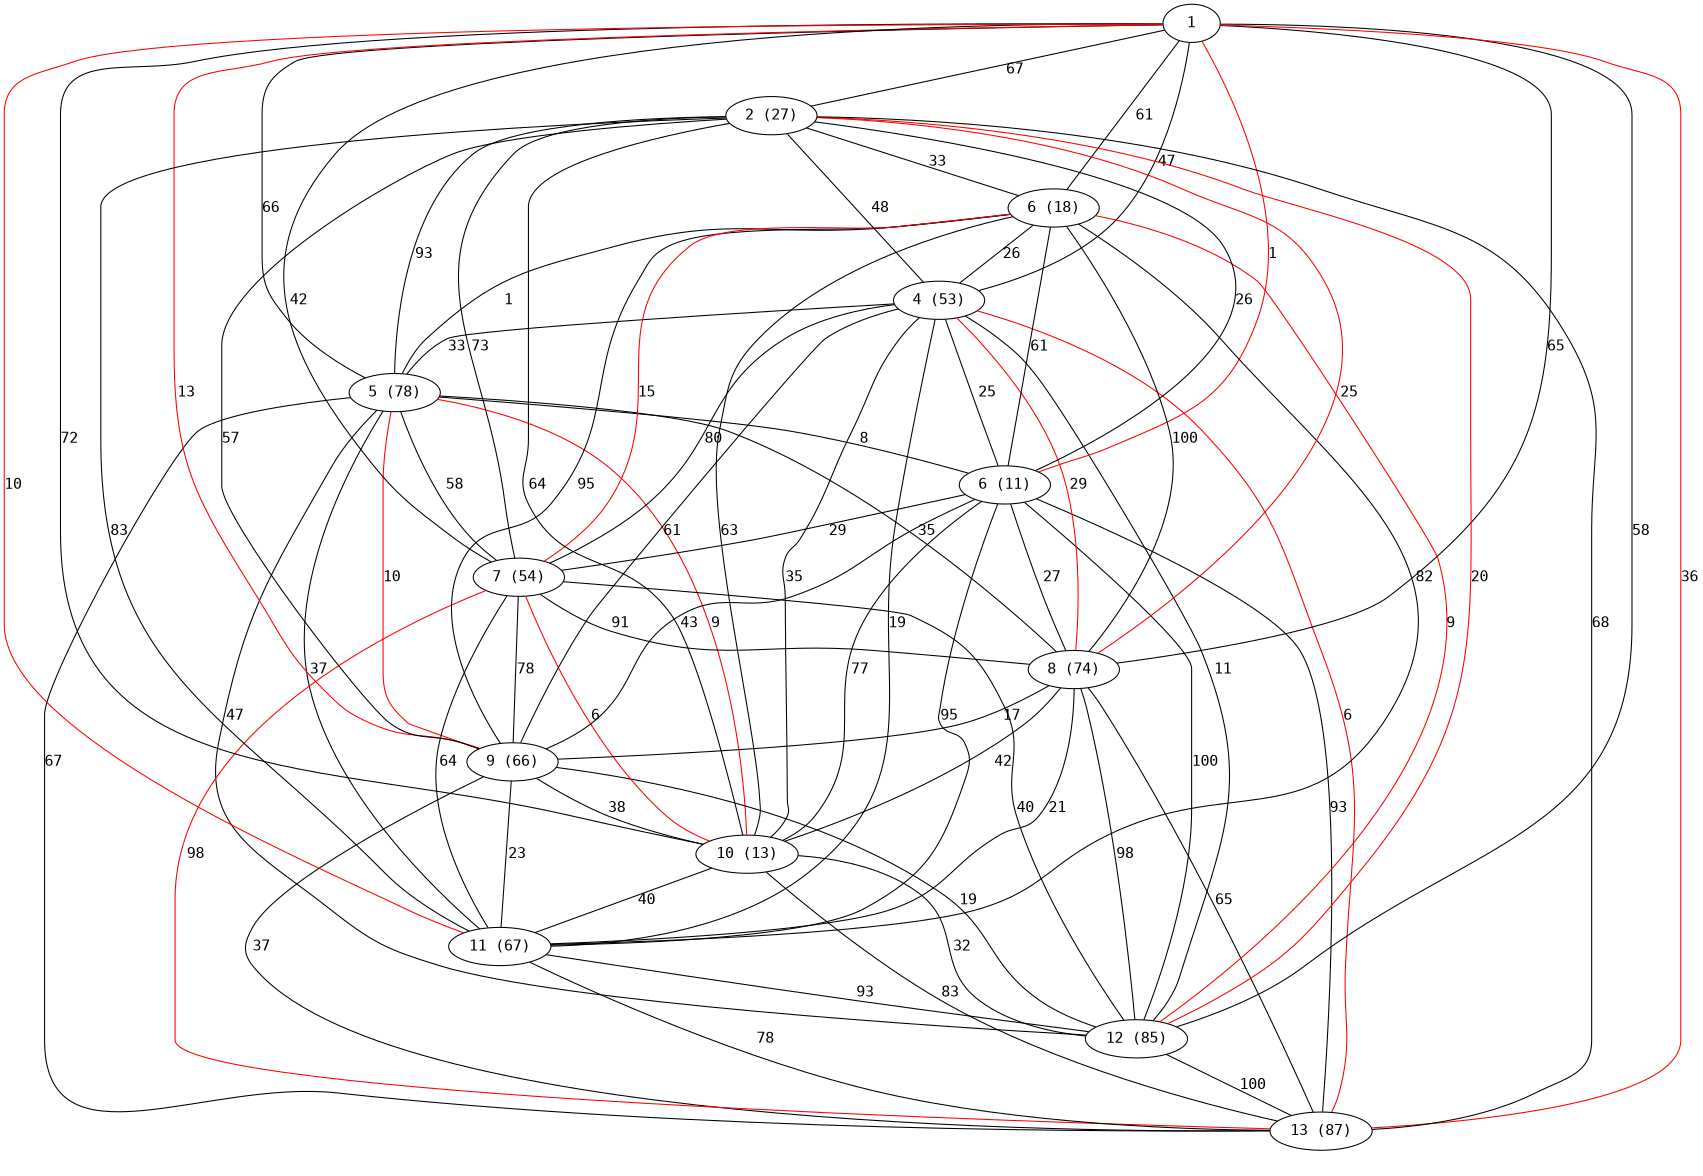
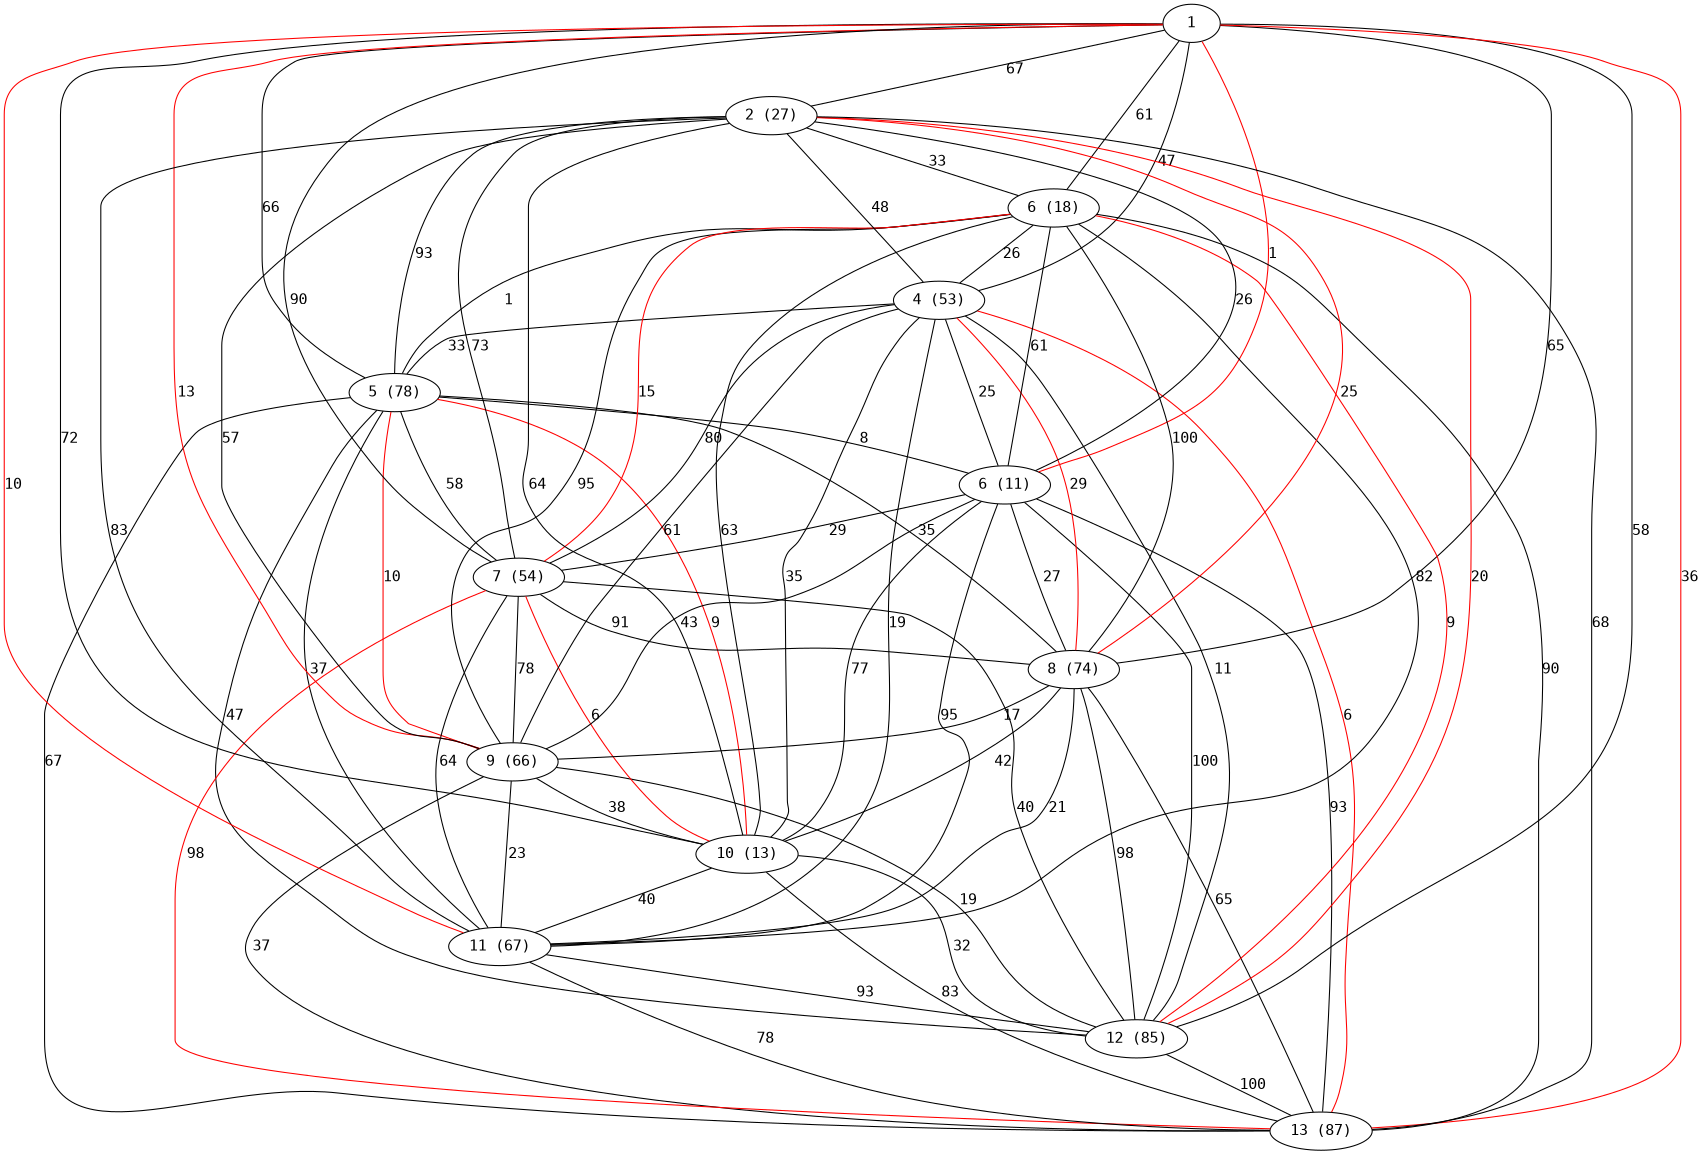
edge "1" -- "7 (54)": label "42" -> "90"
edge "6 (18)" -- "13 (87)": added, label "90"
